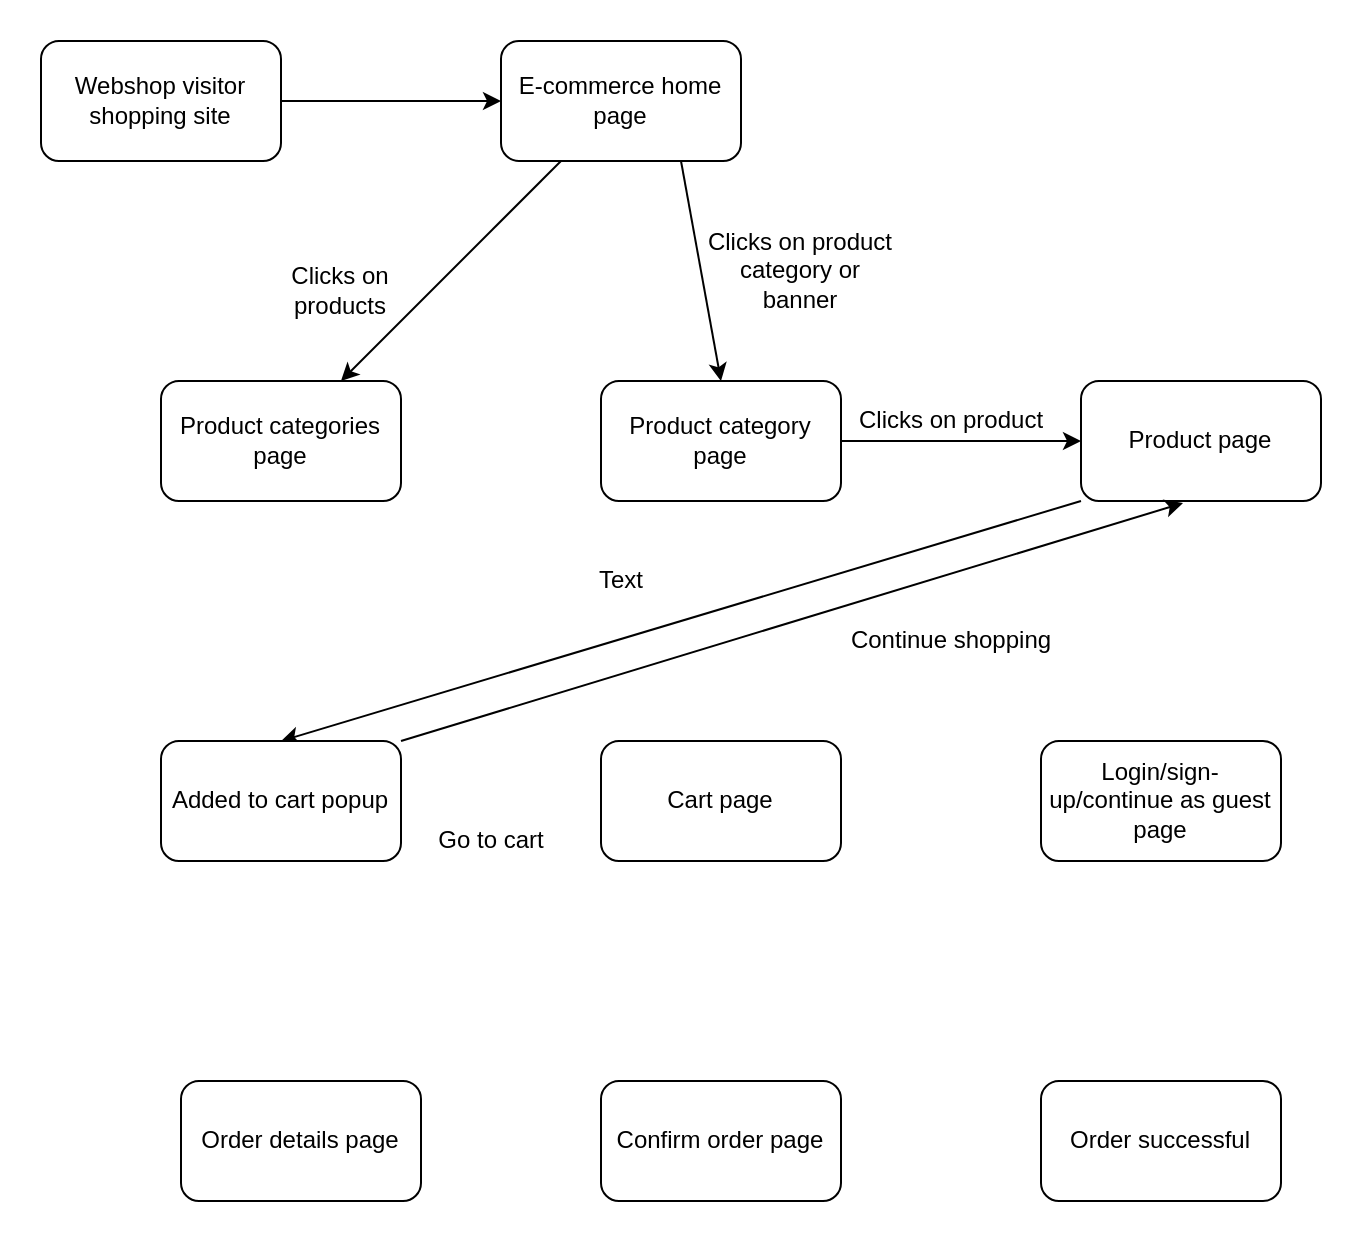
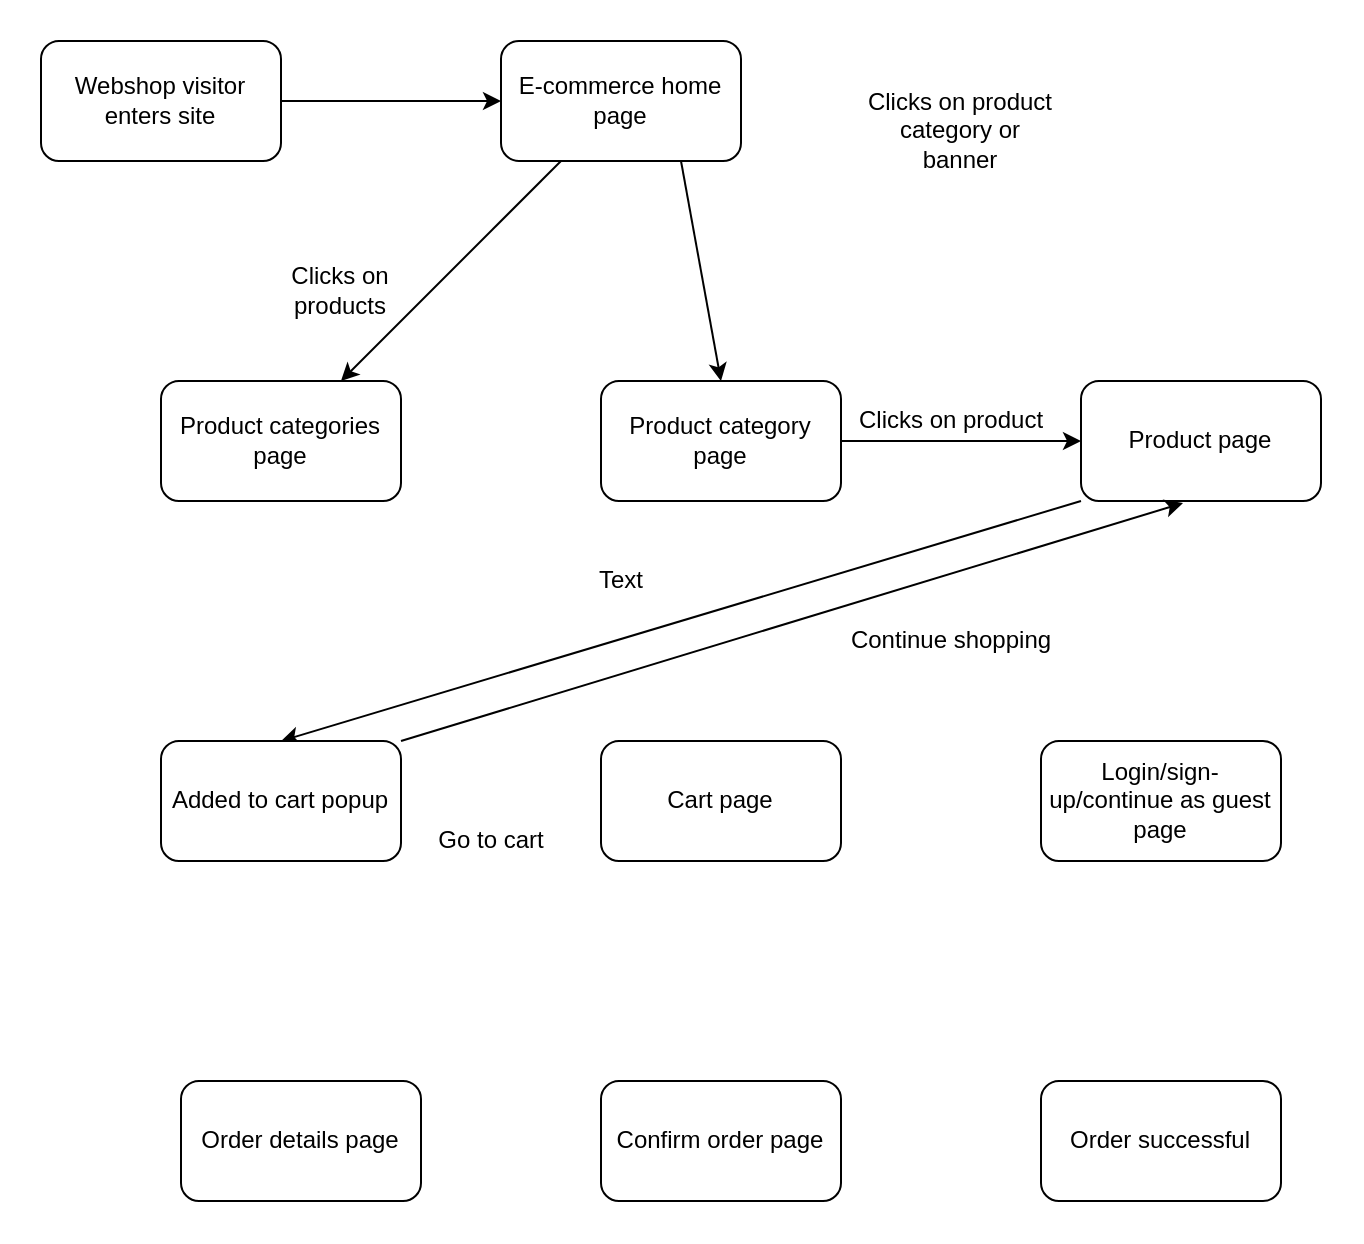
node "Webshop visitor shopping site": label "Webshop visitor shopping site" -> "Webshop visitor enters site"
node "Clicks on product category or banner": moved (801, 271) -> (961, 131)
